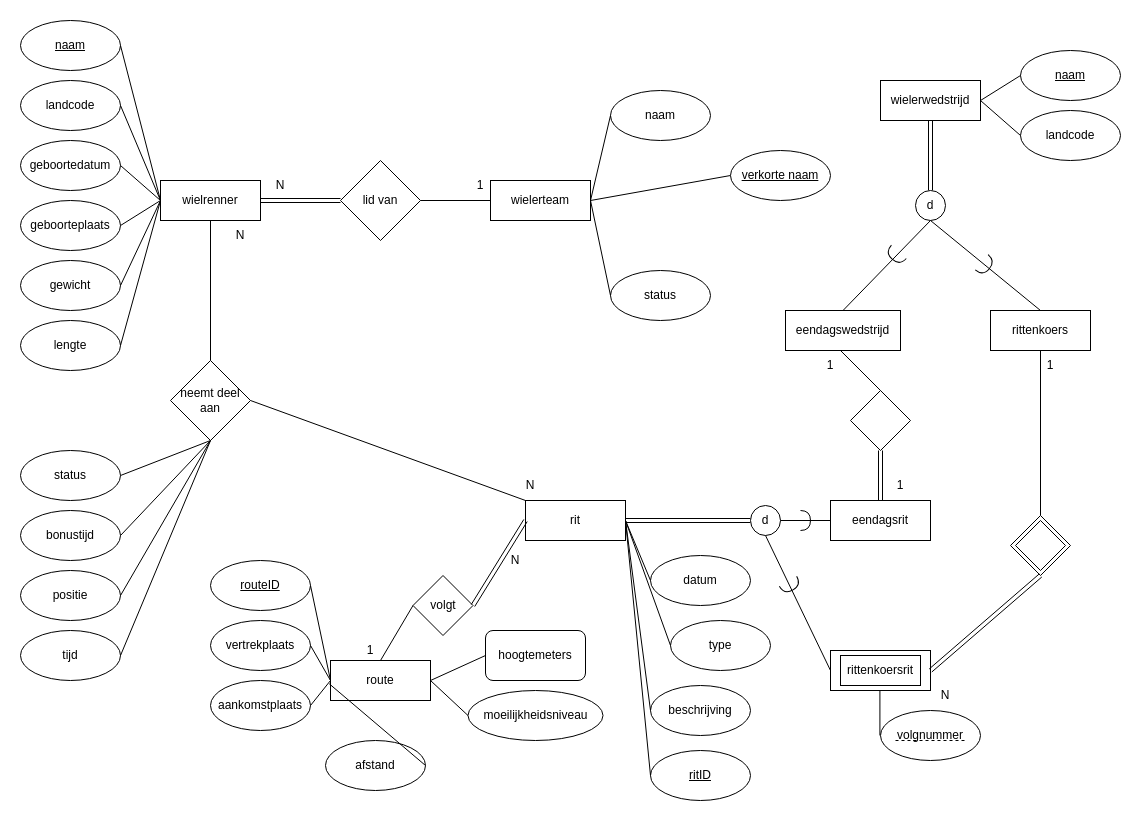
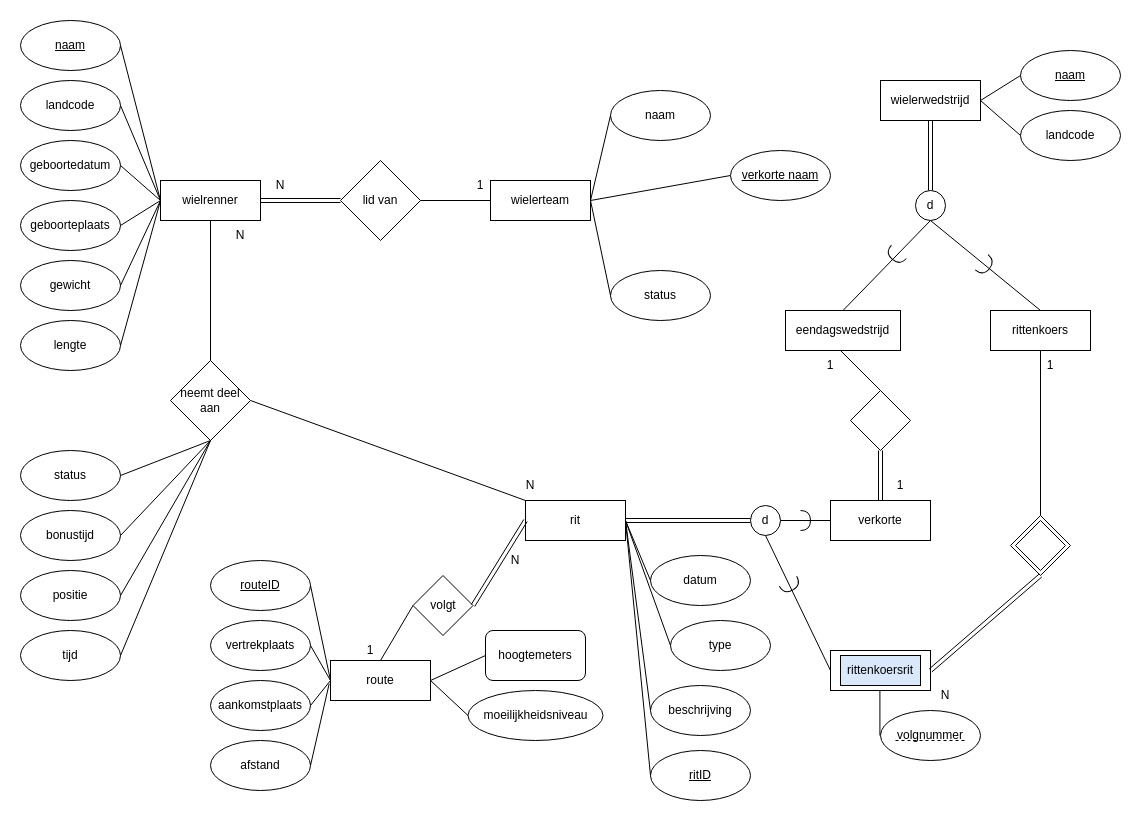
node "eendagsrit": label "eendagsrit" -> "verkorte"
node "rittenkoersrit": fillcolor #ffffff -> #dae8fc
node "afstand": moved (376, 766) -> (261, 766)
